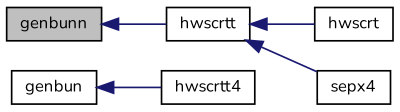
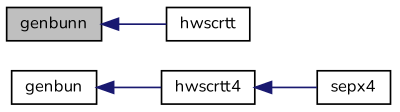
node "hwscrt": removed
edge "sepx4" -> "hwscrtt": now "sepx4" -> "hwscrtt4"
